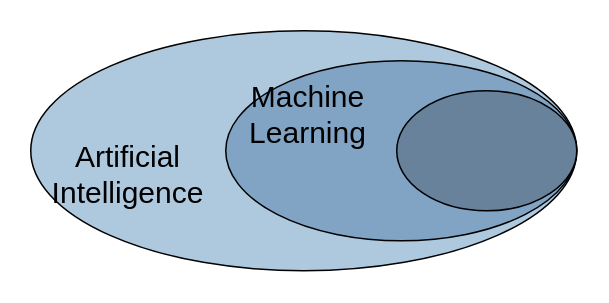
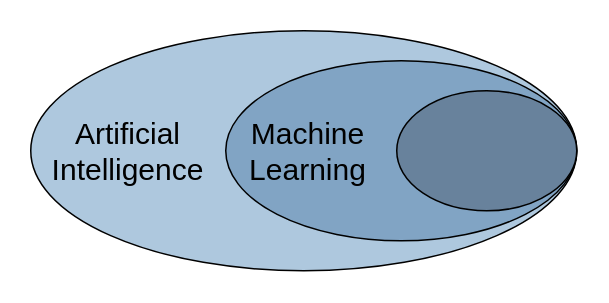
node "MachineLearning": moved (308, 113) -> (308, 151)
node "ArtificialIntelligence": moved (128, 173) -> (128, 151)
